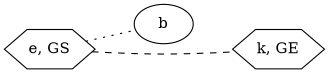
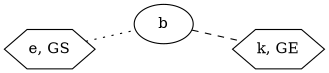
edge "e, GS" -- "k, GE": now "b" -- "k, GE"
